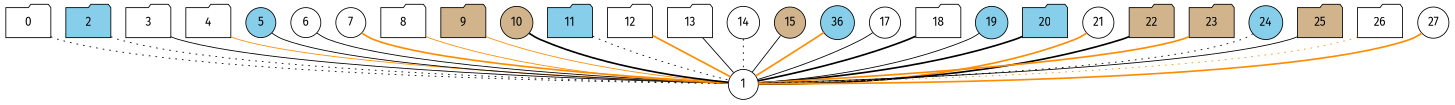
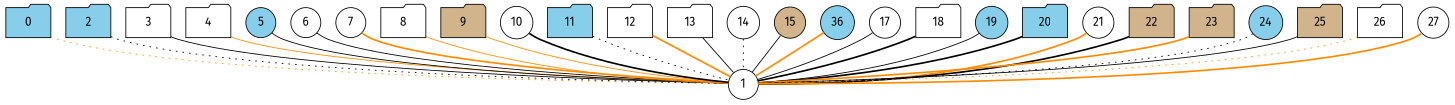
node "0": fillcolor white -> skyblue
node "10": fillcolor tan -> white
edge "0" -- "1": color black -> darkorange
